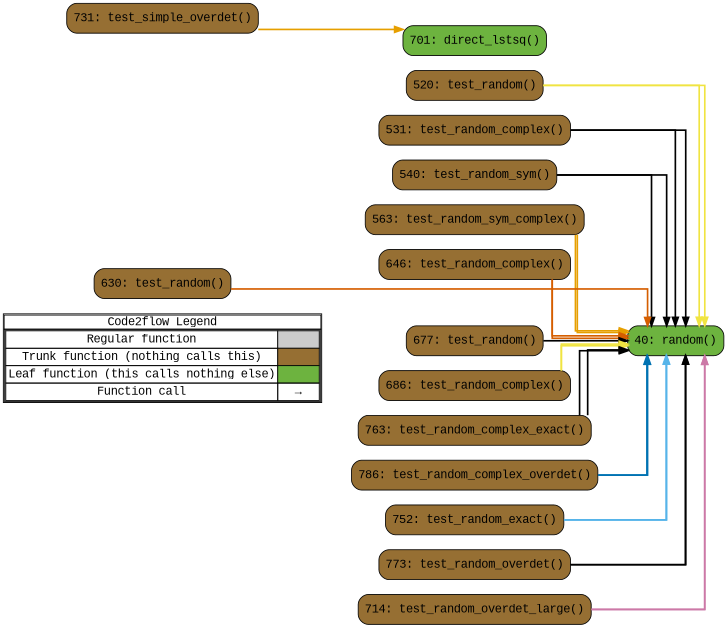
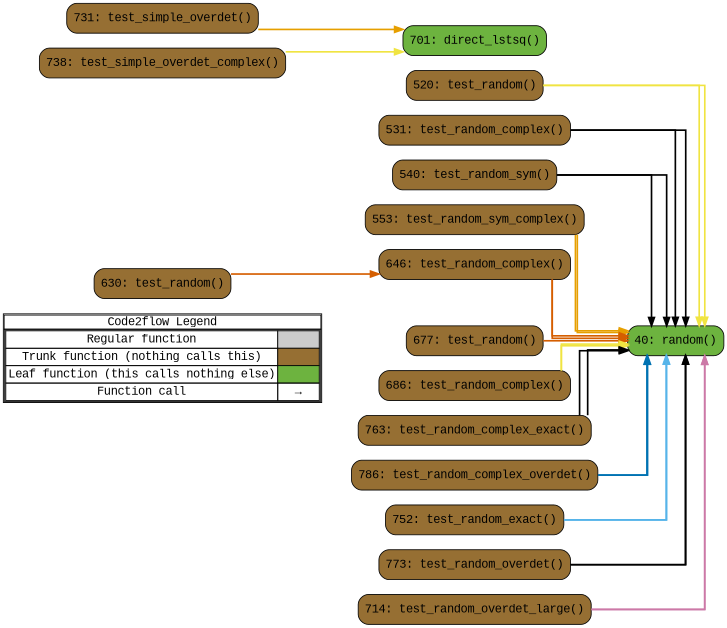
node "738: test_simple_overdet_complex()": added
node "563: test_random_sym_complex()": label "563: test_random_sym_complex()" -> "553: test_random_sym_complex()"
edge "630: test_random()" -> "40: random()": now "630: test_random()" -> "646: test_random_complex()"
edge "677: test_random()" -> "40: random()": color #000000 -> #d55e00
